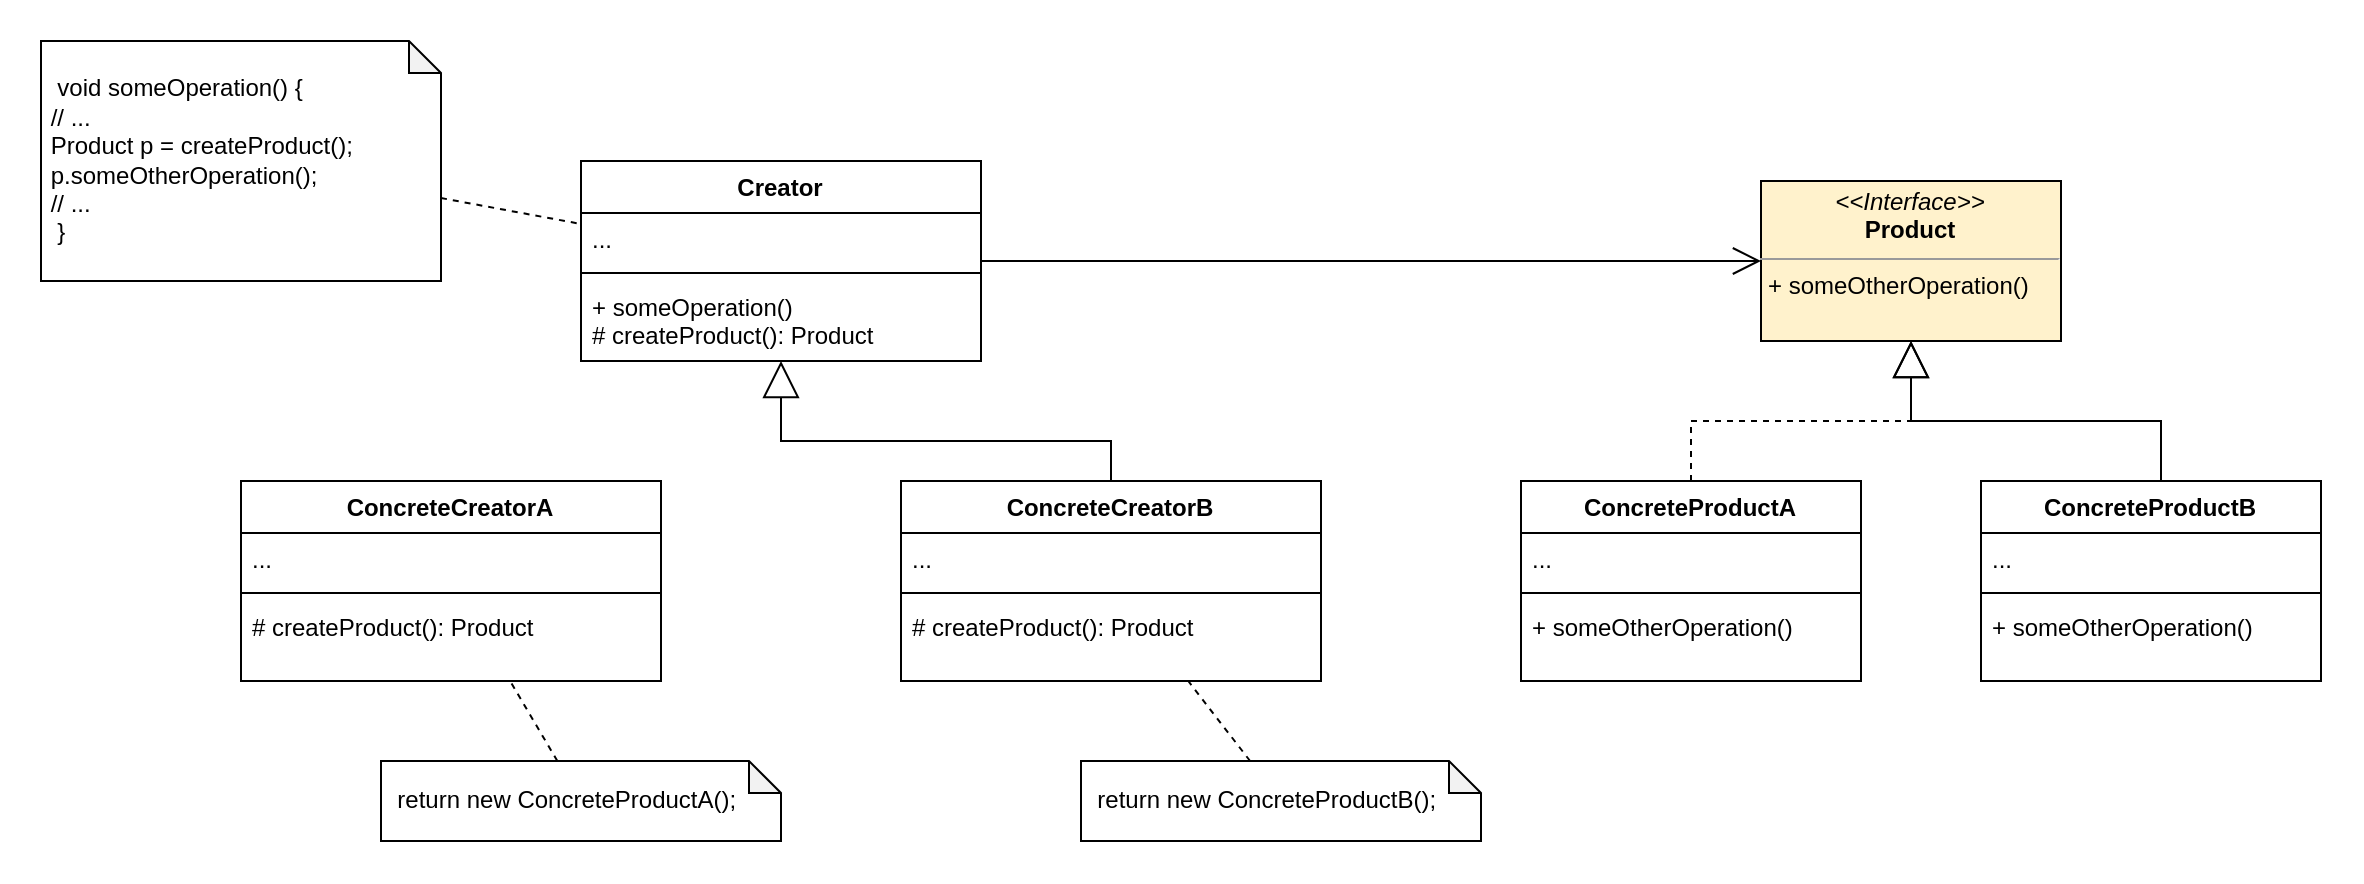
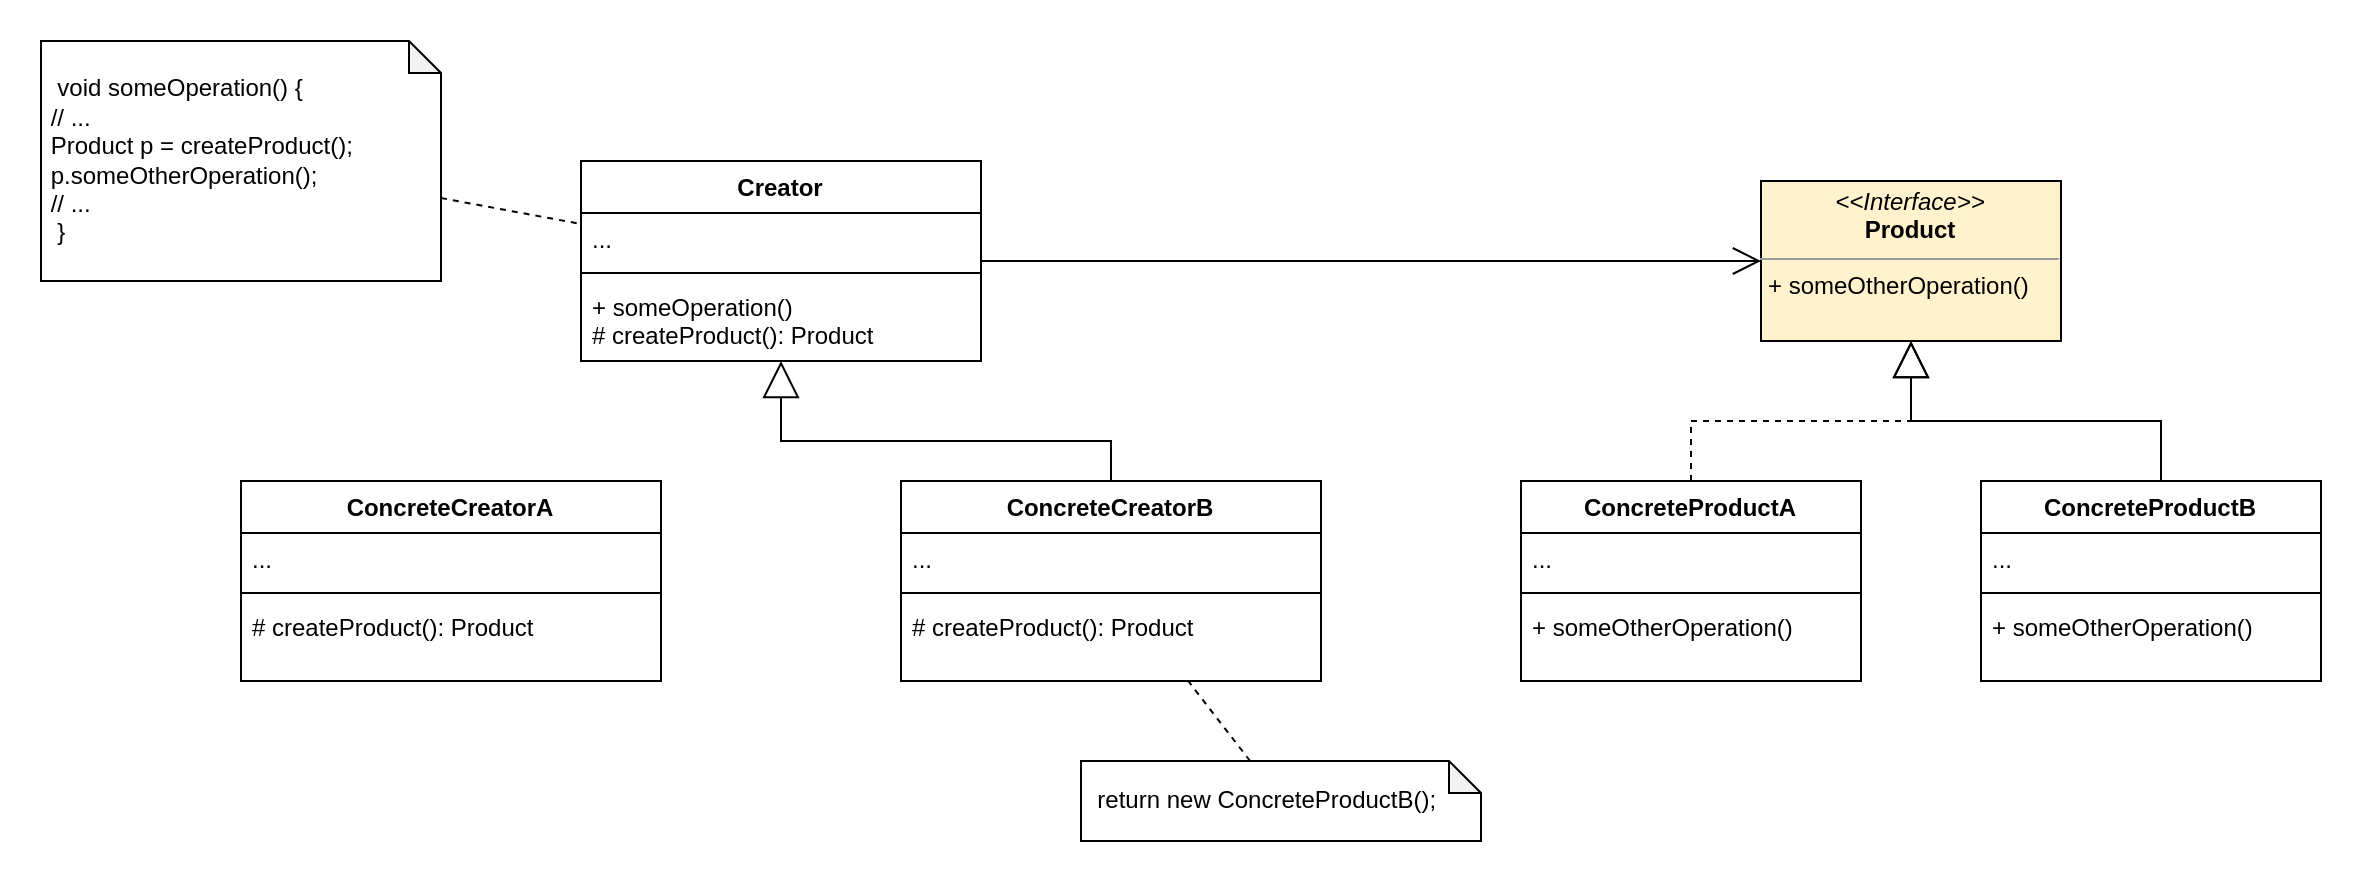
edge "ConcreteCreatorA" -- "return new ConcreteProductA();": removed
node "return new ConcreteProductA();": removed
